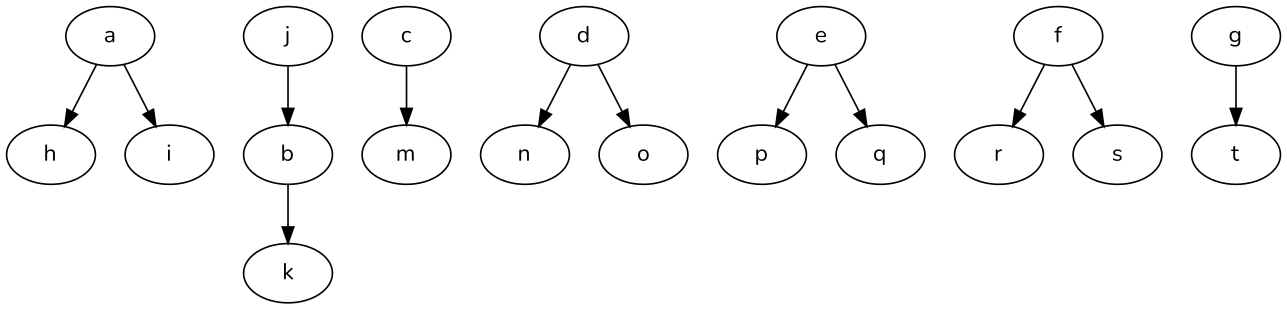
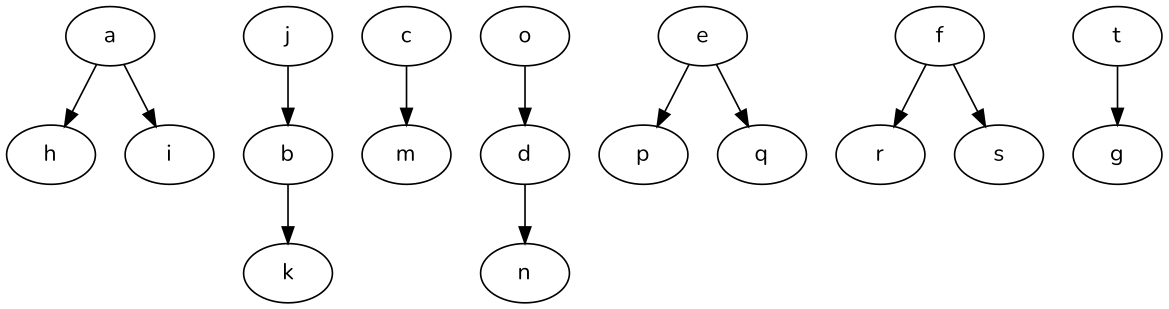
edge "g" -> "t": reversed
edge "d" -> "o": reversed
